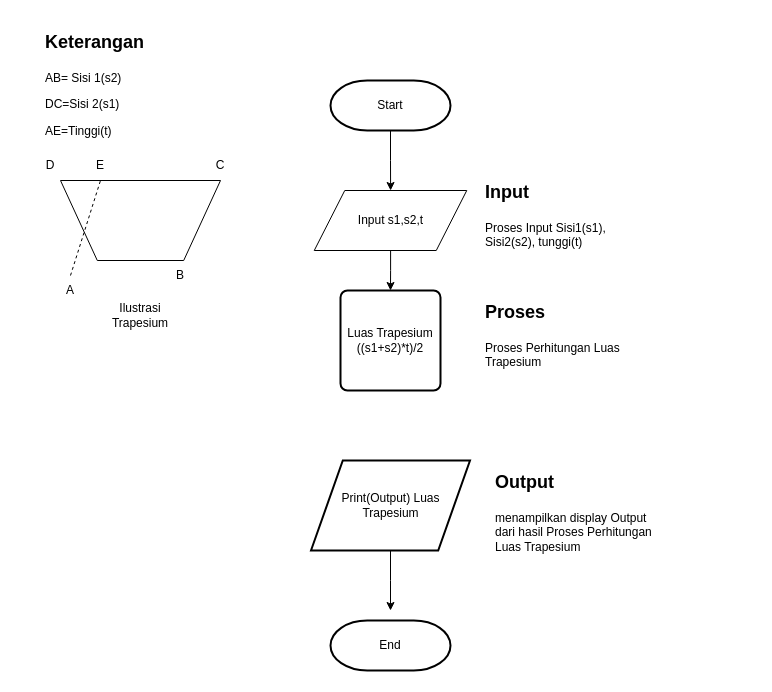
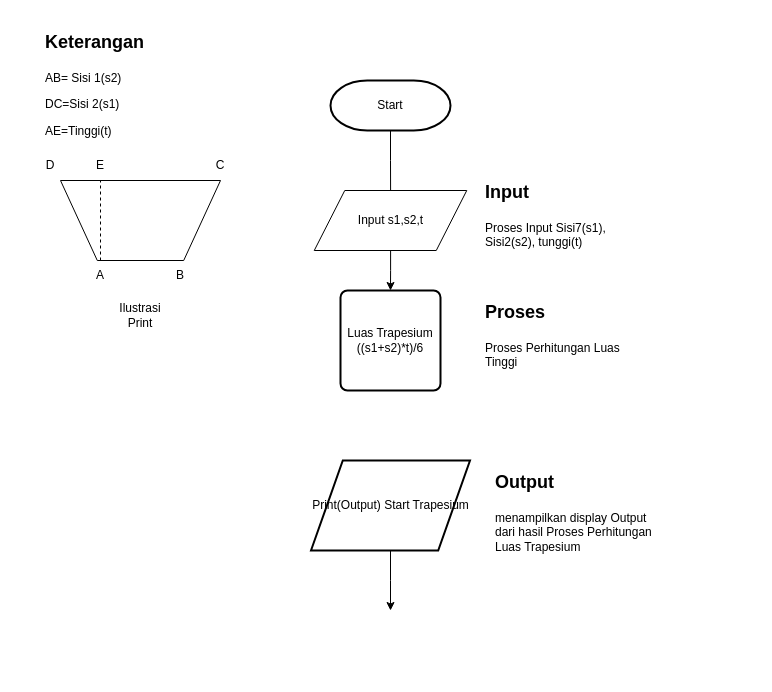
edge "Start" -> "Input s1,s2,t": arrowhead classic -> none
node "InputProses Input Sisi1(s1), Sisi2(s2), tunggi(t)": label "InputProses Input Sisi1(s1), Sisi2(s2), tunggi(t)" -> "InputProses Input Sisi7(s1), Sisi2(s2), tunggi(t)"
node "A": moved (71, 291) -> (101, 276)
node "ProsesProses Perhitungan Luas Trapesium": label "ProsesProses Perhitungan Luas Trapesium" -> "ProsesProses Perhitungan Luas Tinggi"
node "Ilustrasi Trapesium": label "Ilustrasi Trapesium" -> "Ilustrasi Print"
node "Luas Trapesium ((s1+s2)*t)/2": label "Luas Trapesium ((s1+s2)*t)/2" -> "Luas Trapesium ((s1+s2)*t)/6"
node "Print(Output) Luas Trapesium": label "Print(Output) Luas Trapesium" -> "Print(Output) Start Trapesium"
node "End": removed
